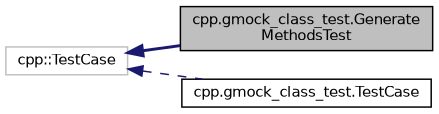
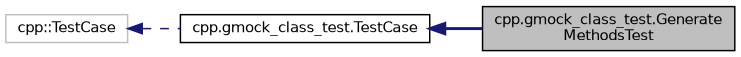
edge "cpp.gmock_class_test.Generate MethodsTest" -> "cpp::TestCase": now "cpp.gmock_class_test.Generate MethodsTest" -> "cpp.gmock_class_test.TestCase"
